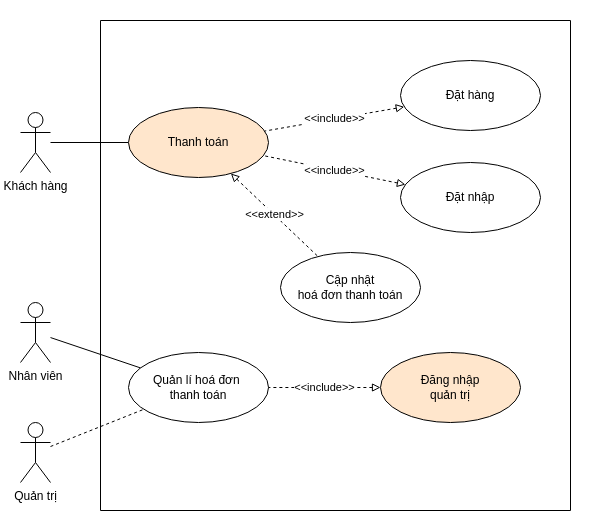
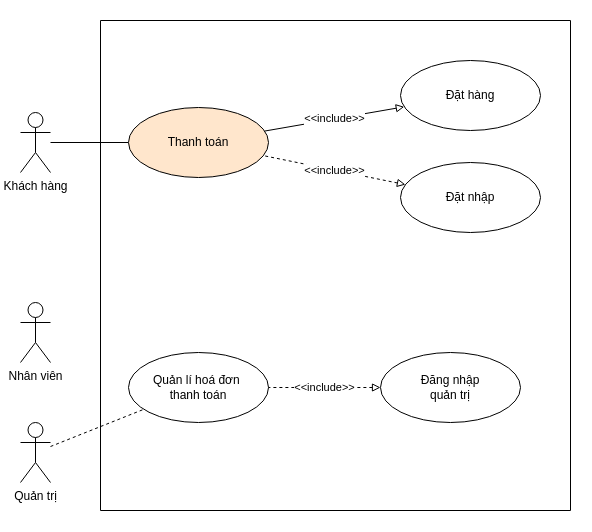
edge "Thanh toán" -> "Đặt hàng": style dashed -> solid
edge "Cập nhật hoá đơn thanh toán" -> "Thanh toán": removed, label "<<extend>>"
node "Cập nhật hoá đơn thanh toán": removed
edge "Nhân viên" -- "Quản lí hoá đơn thanh toán": removed
node "Đăng nhập quản trị": fillcolor #ffe6cc -> #ffffff
